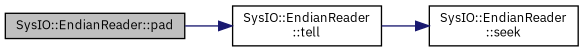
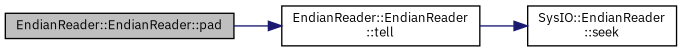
node "SysIO::EndianReader::pad": label "SysIO::EndianReader::pad" -> "EndianReader::EndianReader::pad"
node "SysIO::EndianReader ::tell": label "SysIO::EndianReader ::tell" -> "EndianReader::EndianReader ::tell"
